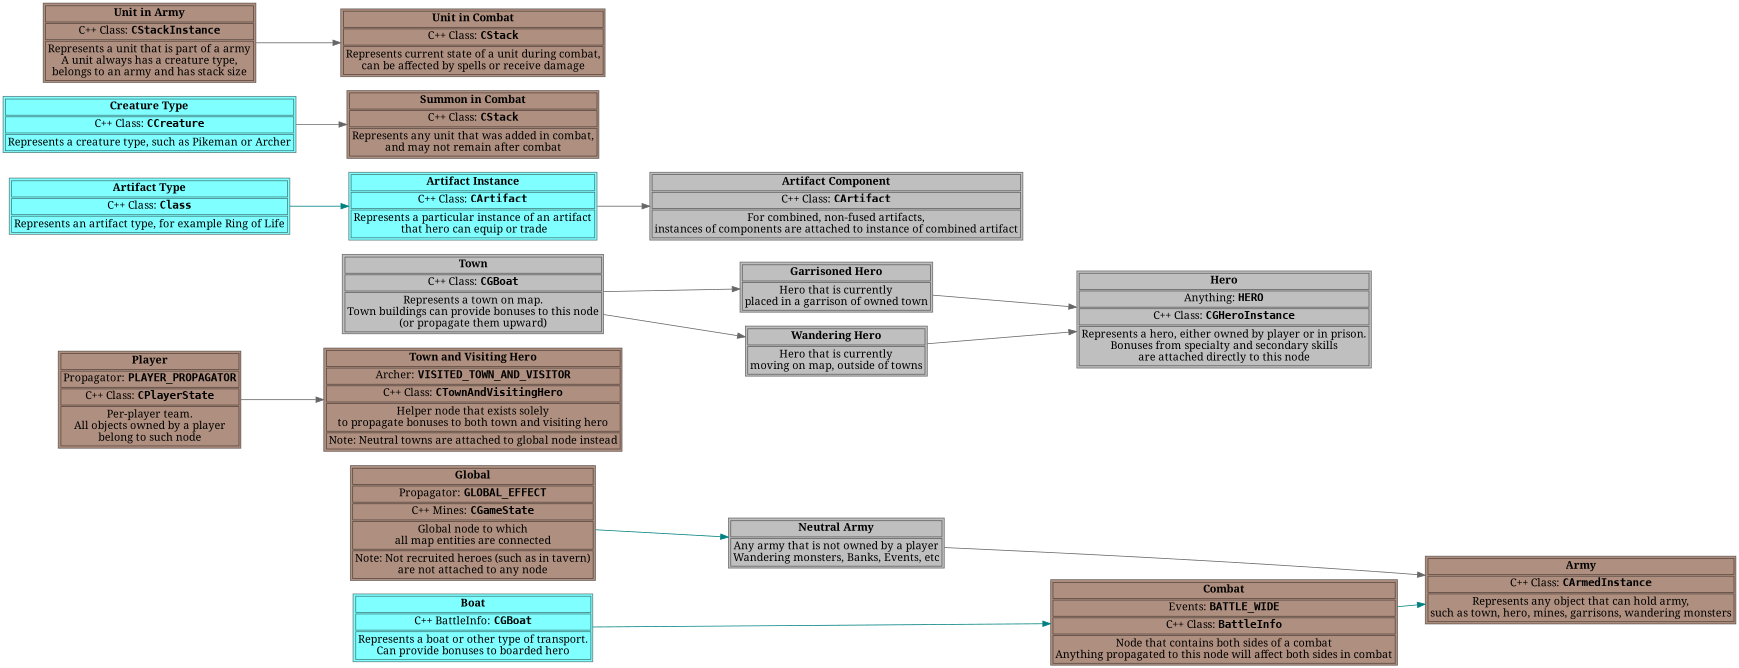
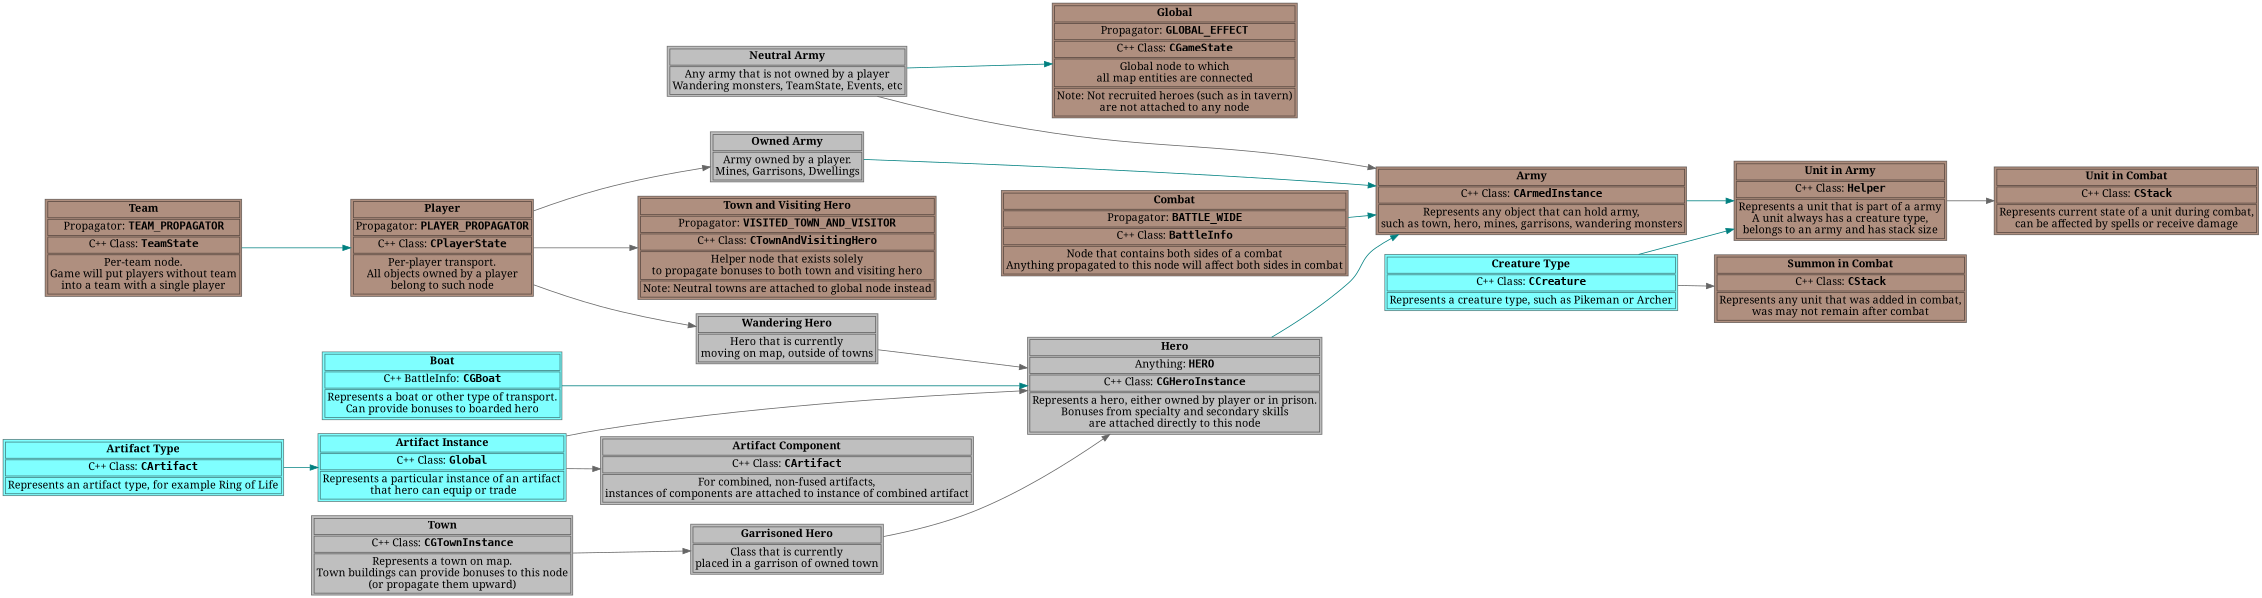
node "Unit in Army": text "CStackInstance" -> "Helper"
node "Summon in Combat": text "and may not remain after combat" -> "was may not remain after combat"
node "Owned Army": added
node "Artifact Instance": text "CArtifact" -> "Global"
edge "Army" -> "Unit in Army": added
node "Artifact Type": text "Class" -> "CArtifact"
edge "Creature Type" -> "Unit in Army": added
node "Team": added
node "Town": text "CGBoat" -> "CGTownInstance"
node "Garrisoned Hero": text "Hero that is currently" -> "Class that is currently"
edge "Hero" -> "Army": added
edge "Town" -> "Wandering Hero": now "Player" -> "Wandering Hero"
node "Town and Visiting Hero": text "Archer:" -> "Propagator:"
edge "Artifact Instance" -> "Hero": added
node "Player": text "Per-player team." -> "Per-player transport."
node "Global": text "C++ Mines:" -> "C++ Class:"
edge "Global" -> "Neutral Army": reversed
node "Neutral Army": text "Wandering monsters, Banks, Events, etc" -> "Wandering monsters, TeamState, Events, etc"
node "Combat": text "Events:" -> "Propagator:"
edge "Boat" -> "Combat": now "Boat" -> "Hero"
